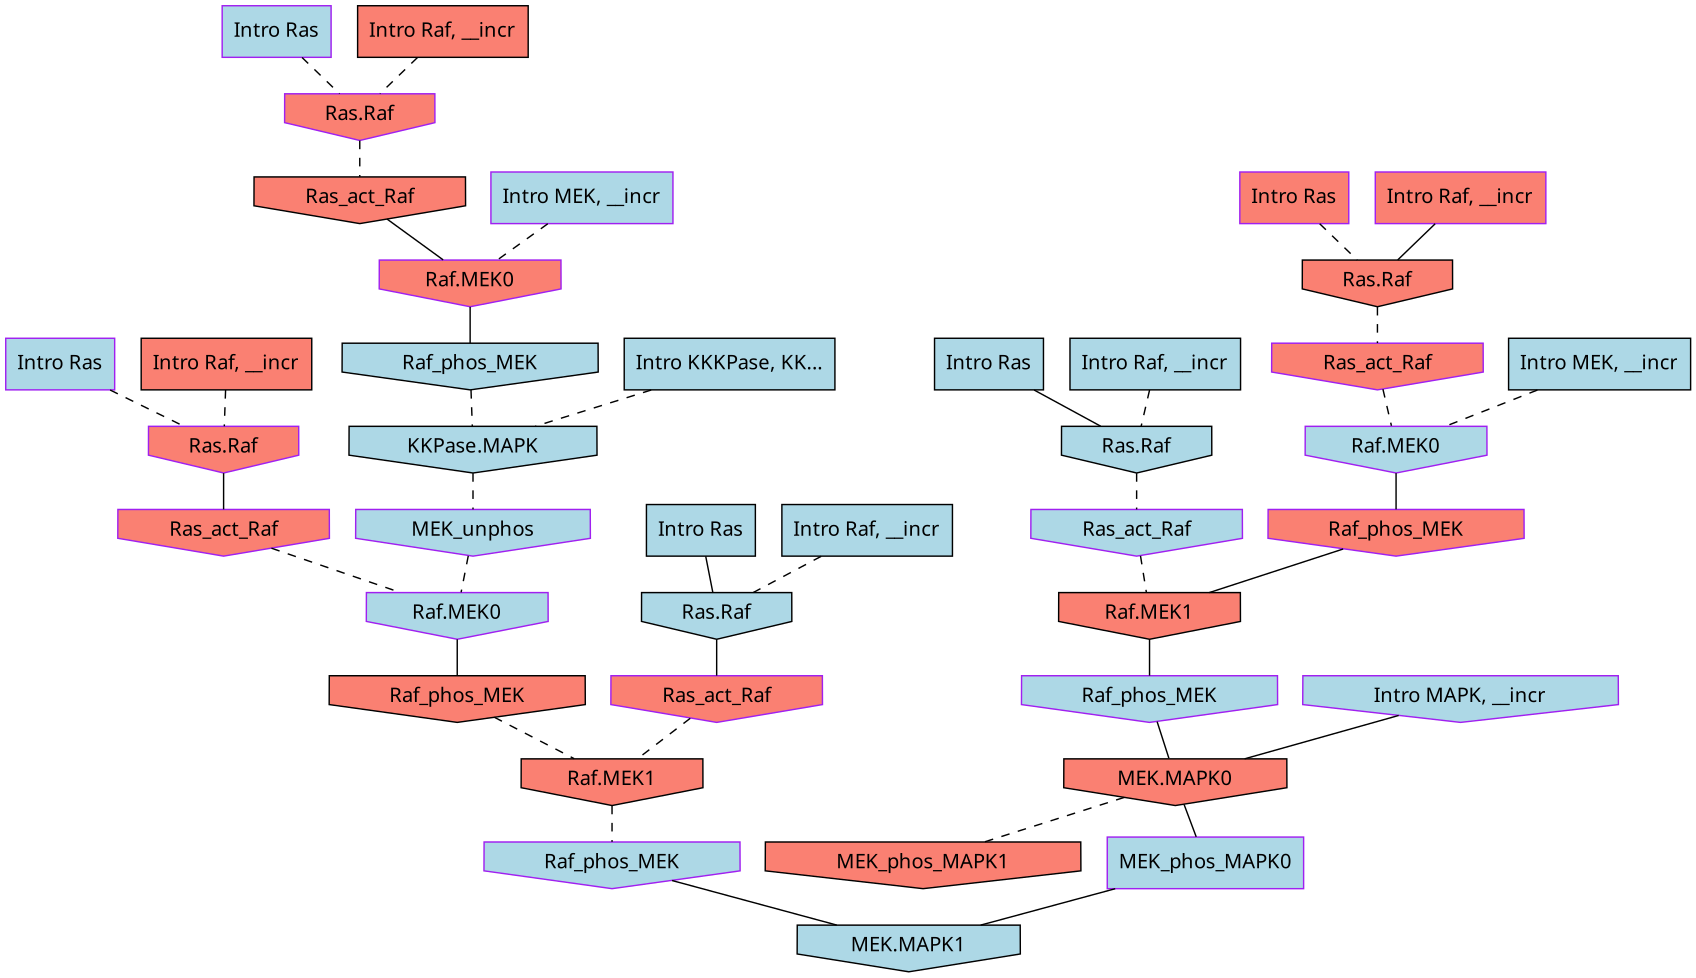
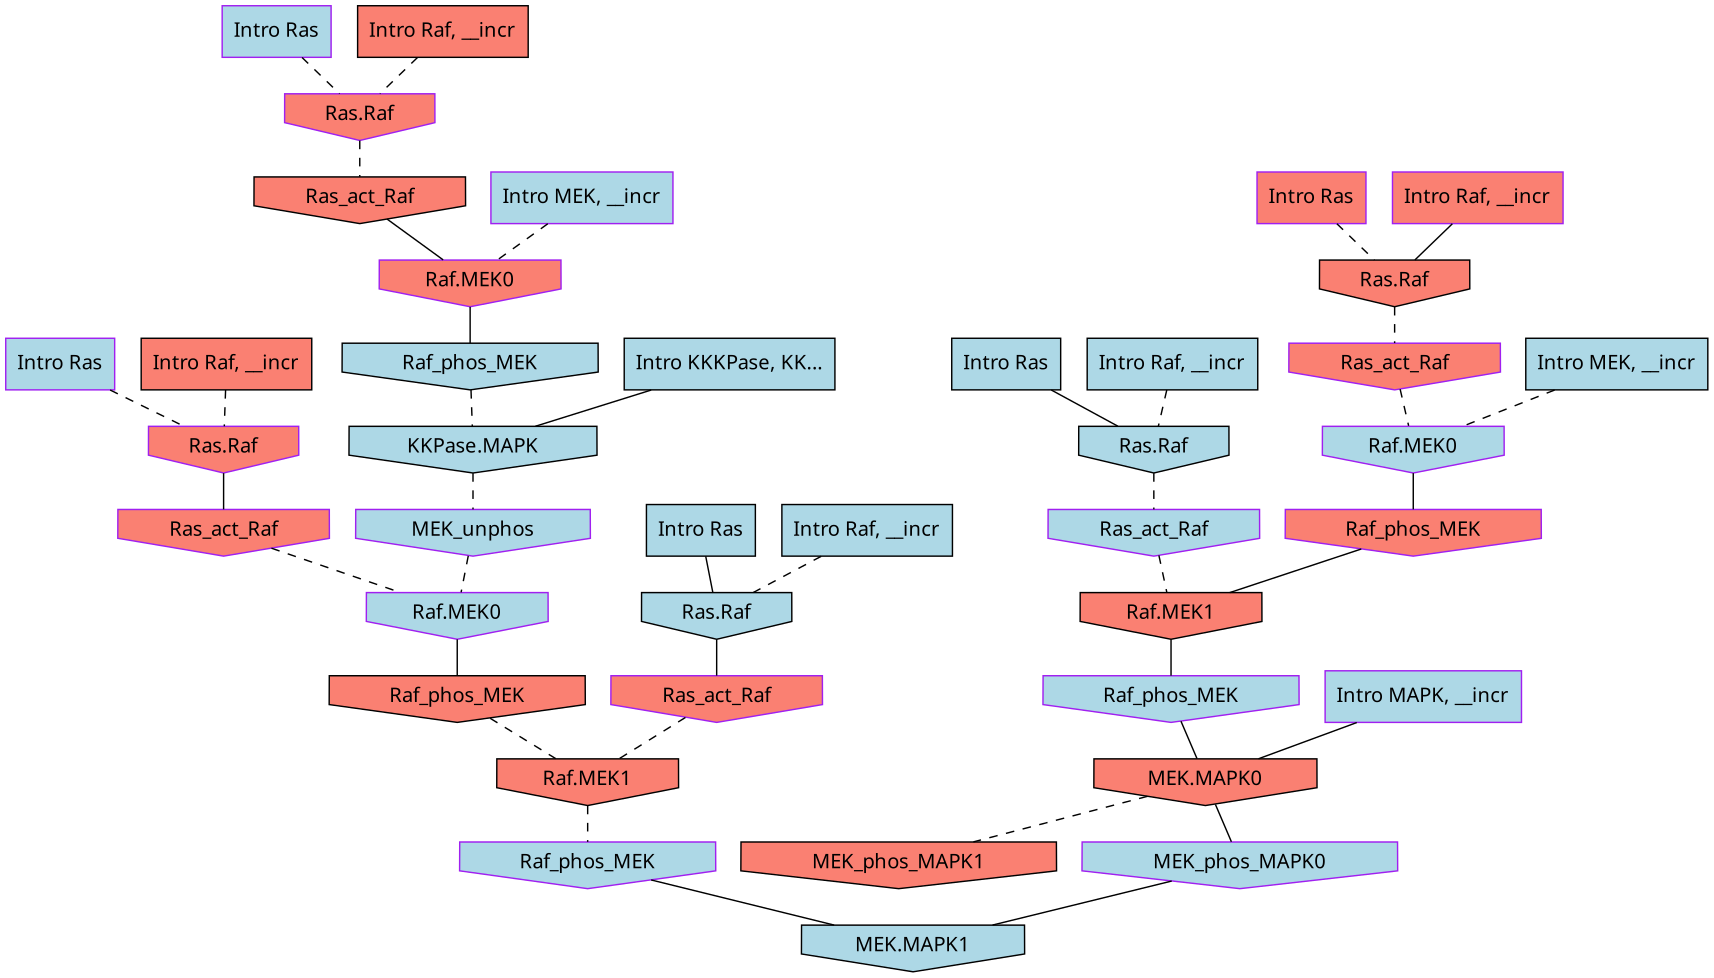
edge "Intro KKKPase, KK..." -- "KKPase.MAPK": style dashed -> solid
node "Intro MAPK, __incr": shape invhouse -> box
node "MEK_phos_MAPK0": shape box -> invhouse
